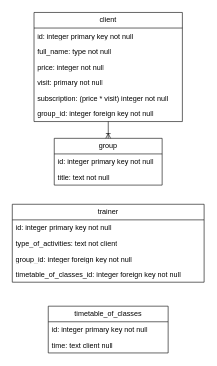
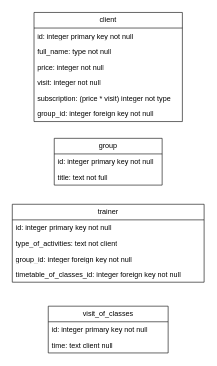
node "visit: primary not null": label "visit: primary not null" -> "visit: integer not null"
node "subscription: (price * visit) integer not null": label "subscription: (price * visit) integer not null" -> "subscription: (price * visit) integer not type"
edge "client" -> "group": removed
node "title: text not null": label "title: text not null" -> "title: text not full"
node "timetable_of_classes": label "timetable_of_classes" -> "visit_of_classes"
